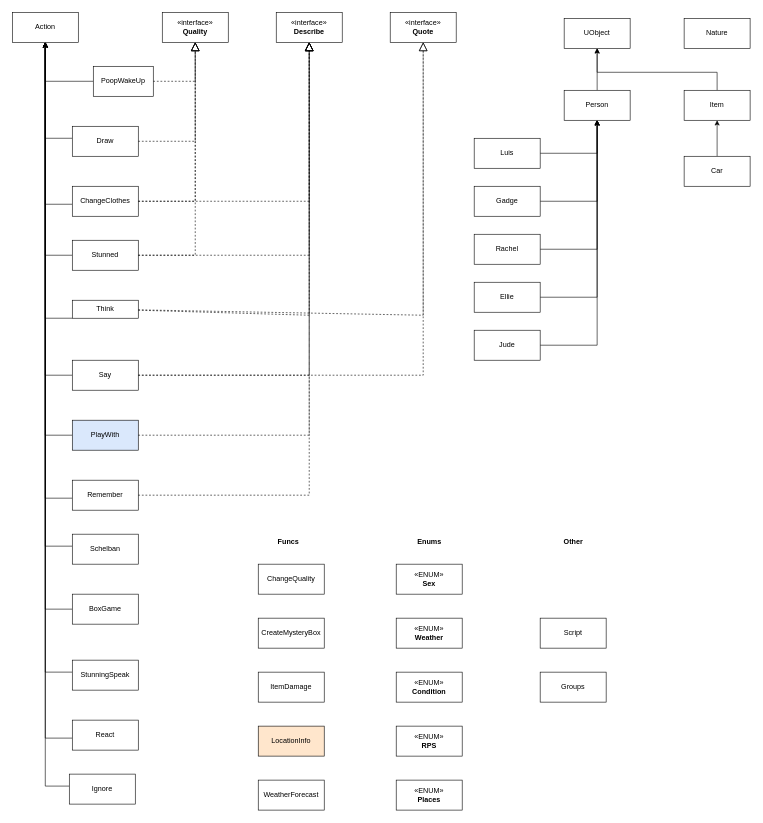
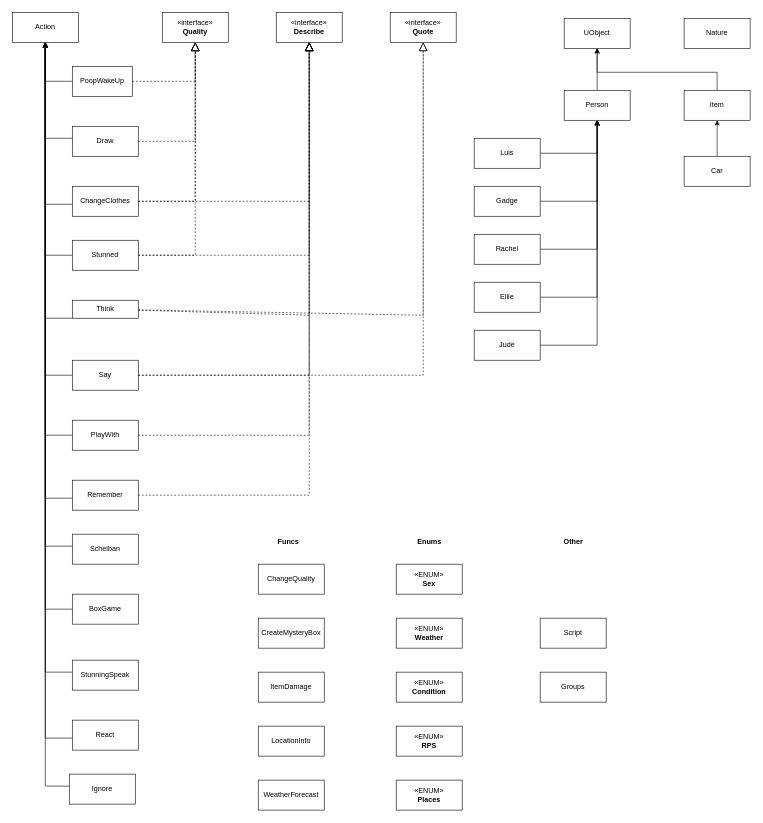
node "PoopWakeUp": moved (123, 81) -> (102, 81)
node "PlayWith": fillcolor #dae8fc -> #ffffff
node "LocationInfo": fillcolor #ffe6cc -> #ffffff
